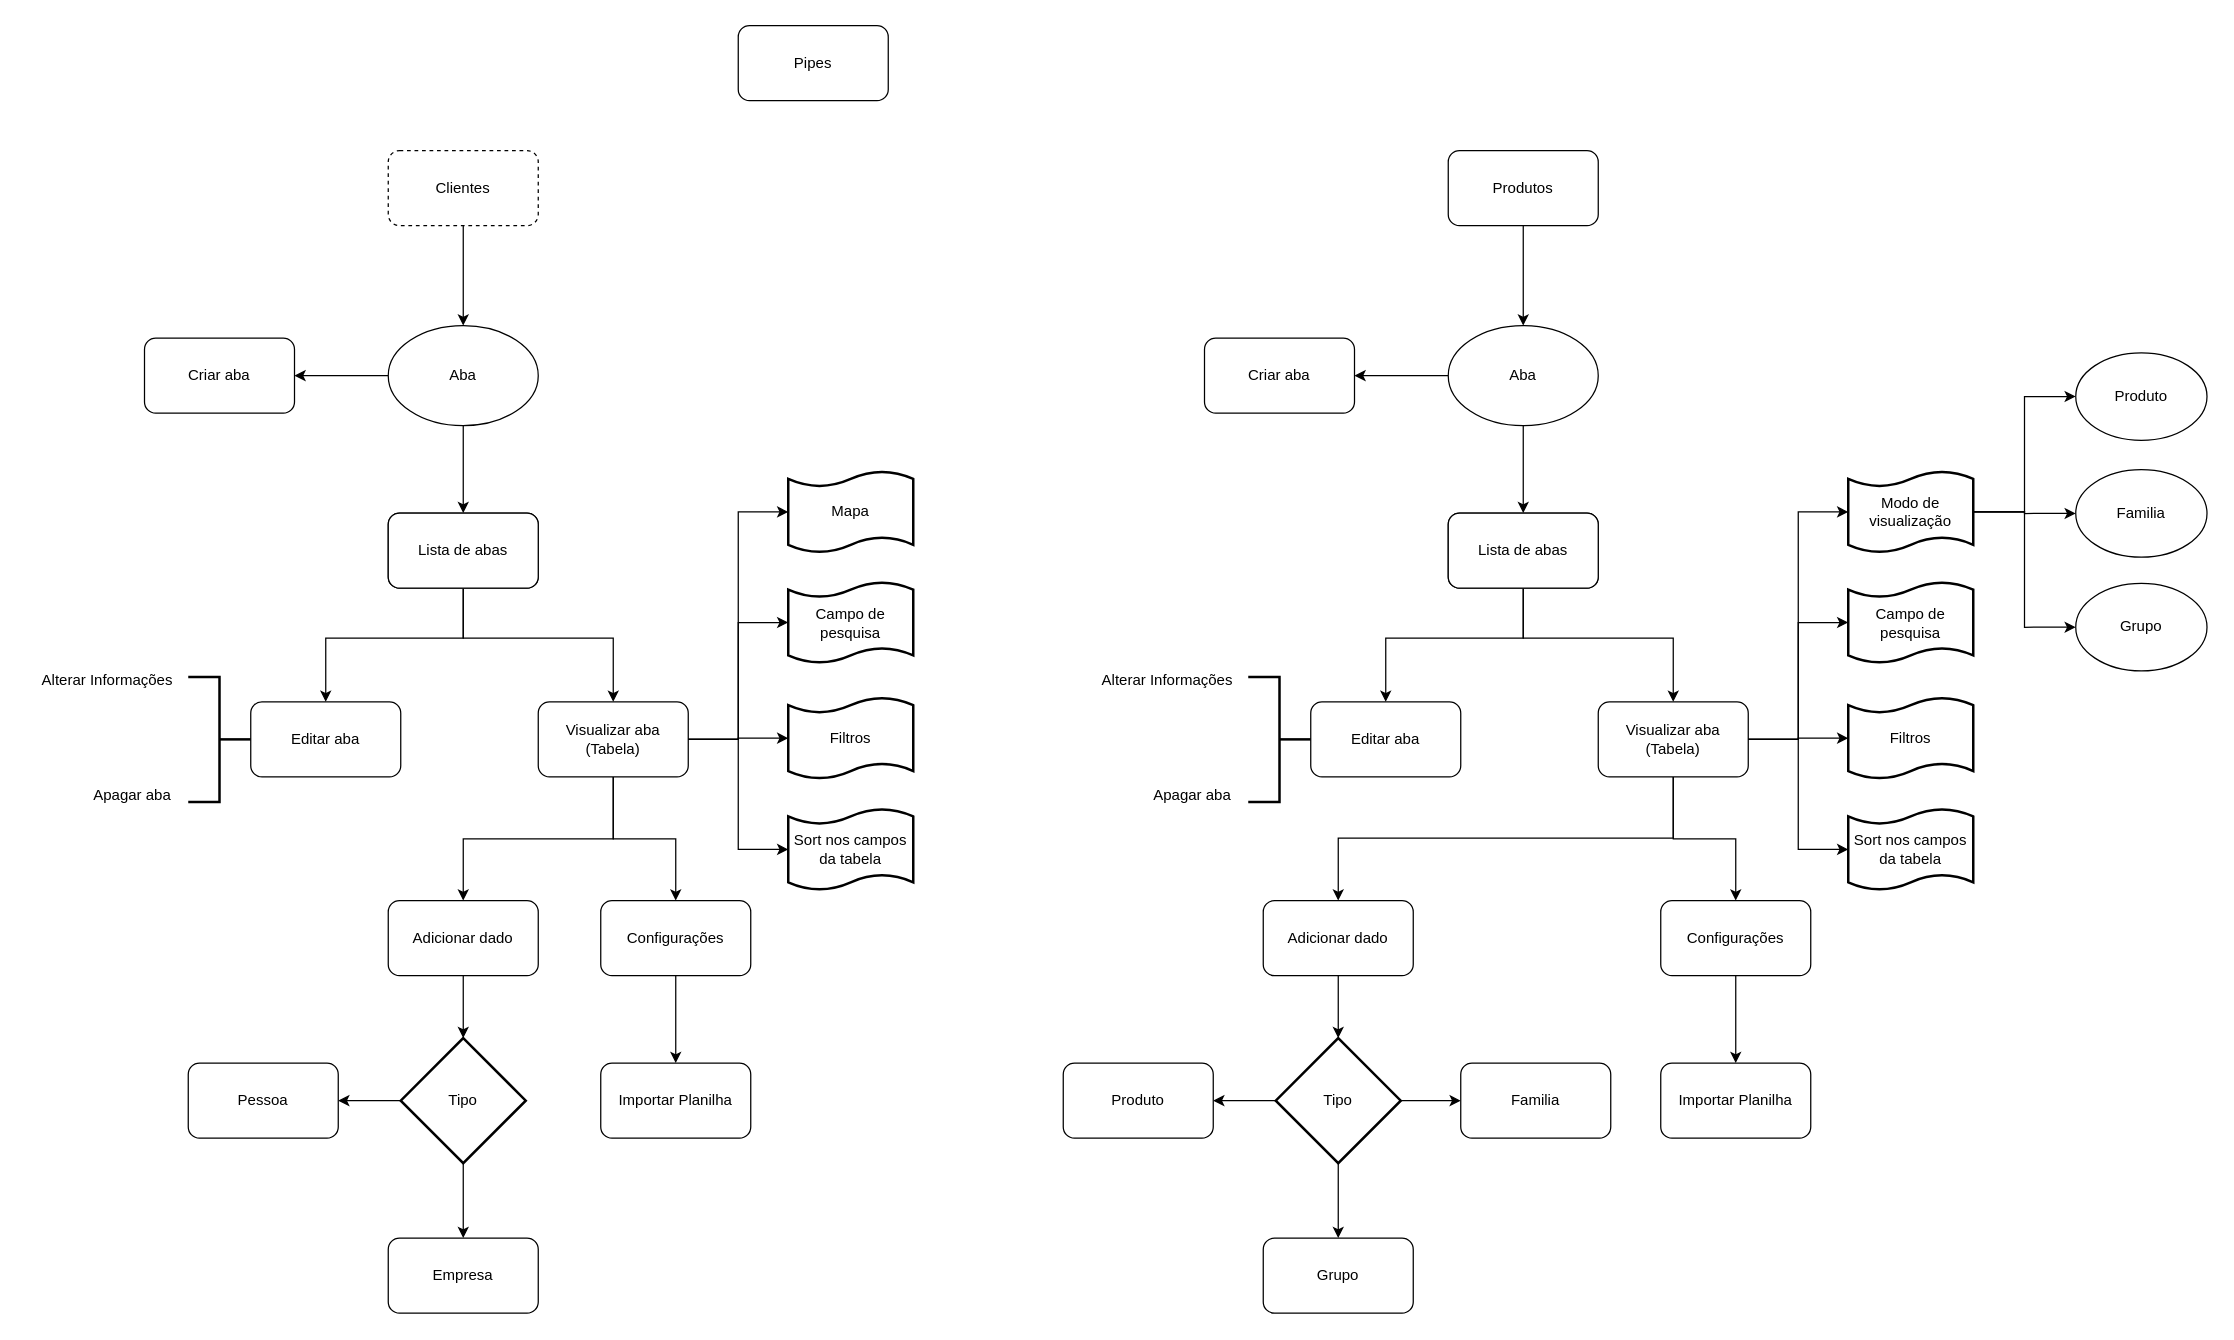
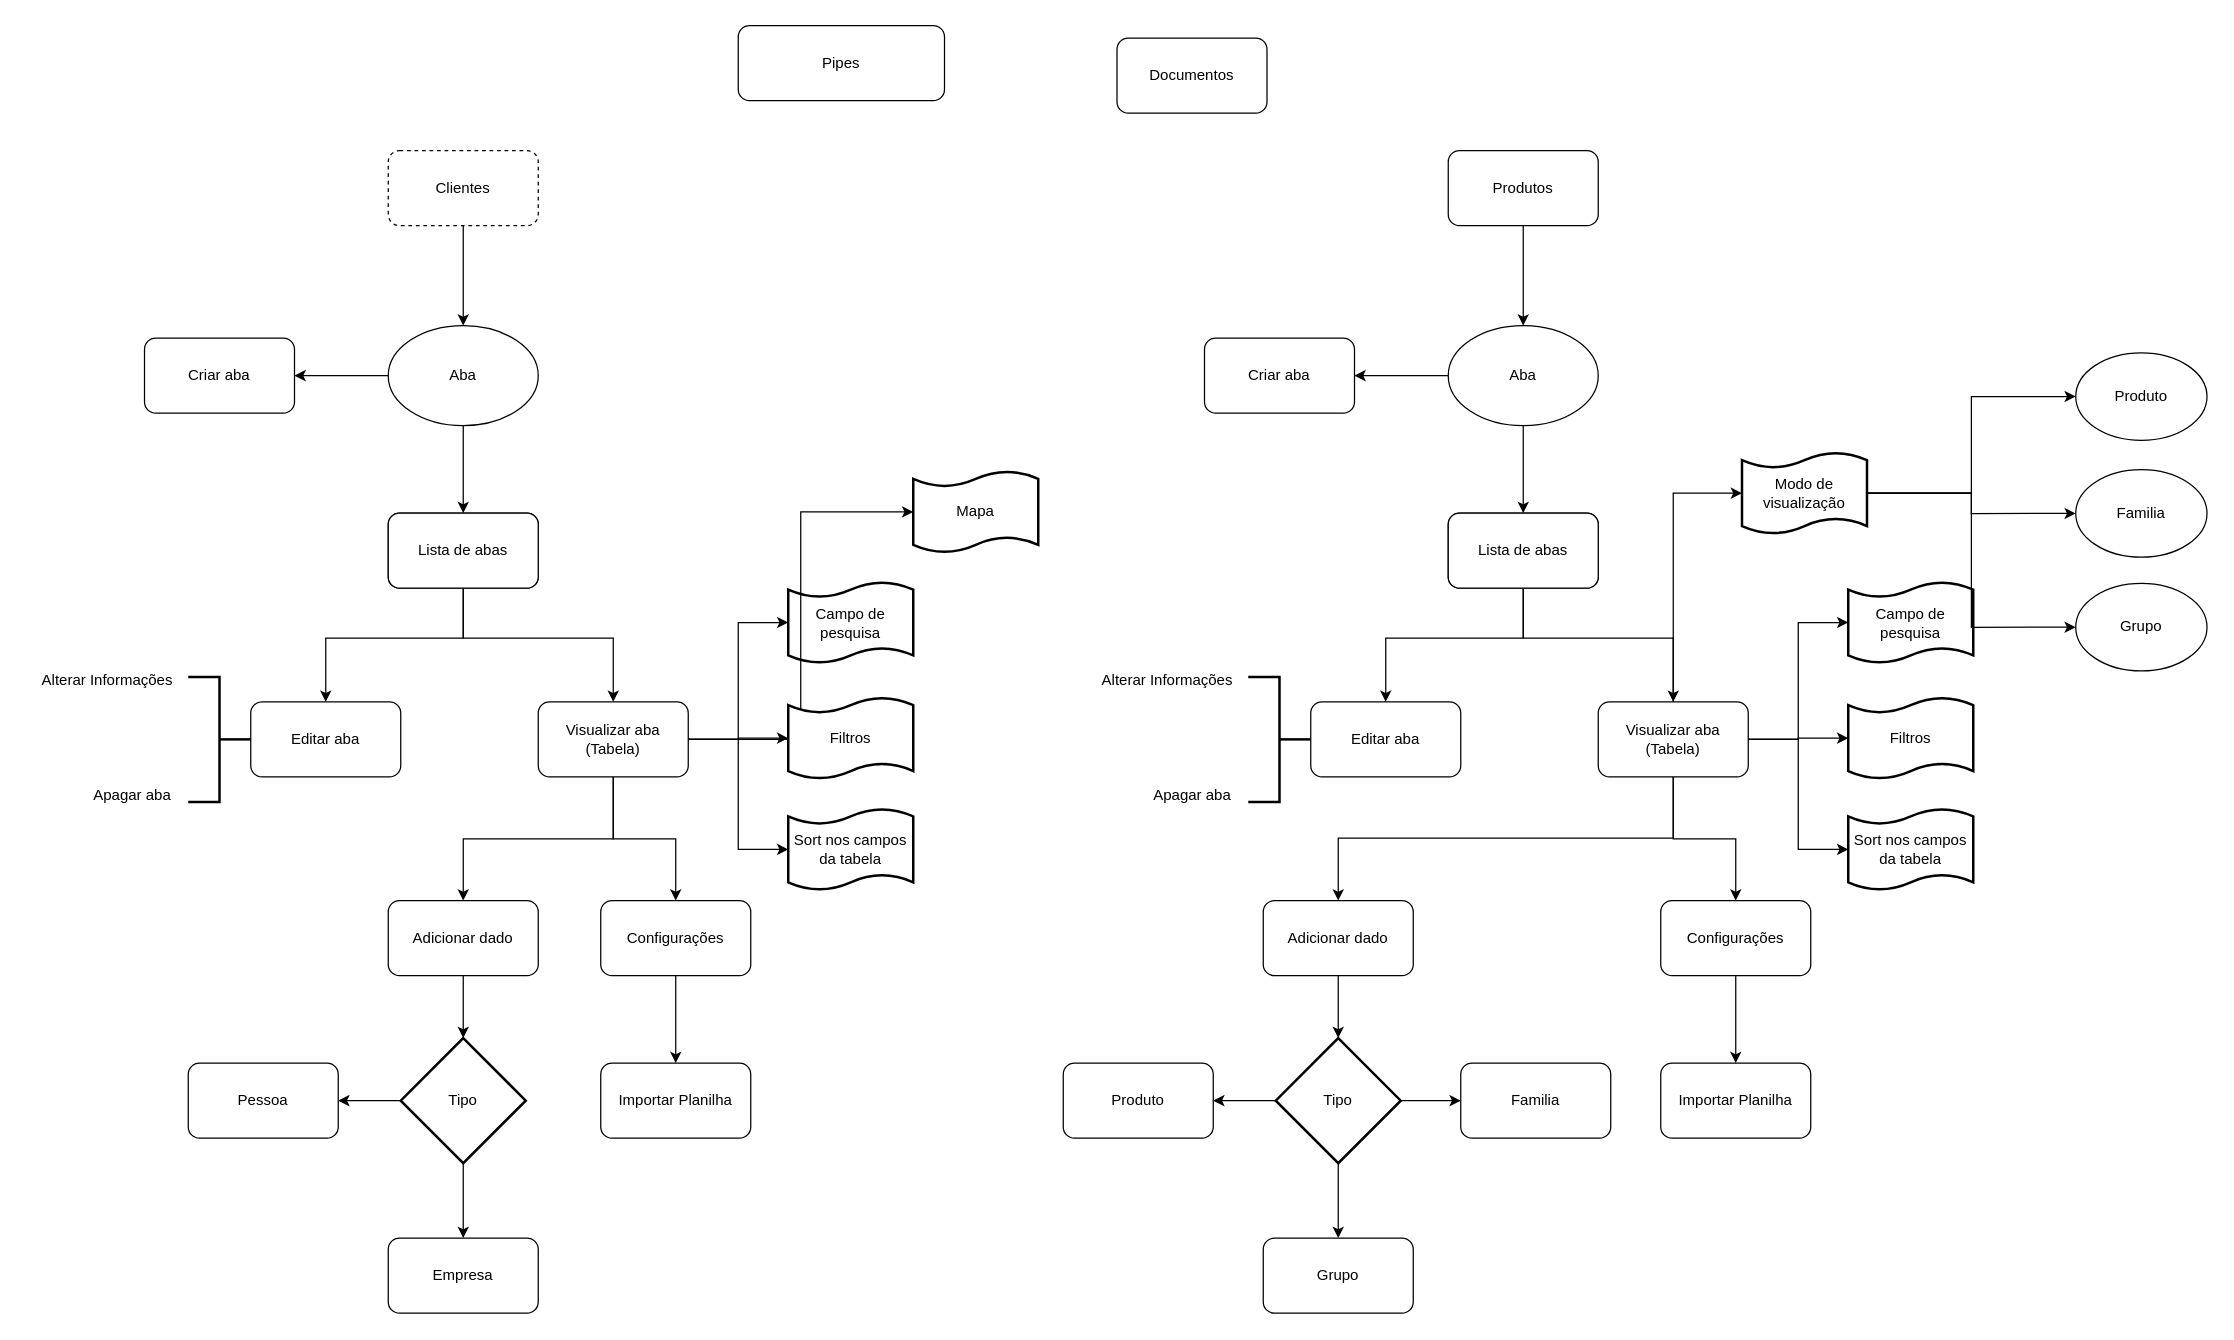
node "Pipes": size 150x75 -> 206x75
node "Documentos": added
node "Mapa": moved (851, 512) -> (976, 512)
node "Modo de visualização": moved (1911, 512) -> (1804, 493)
